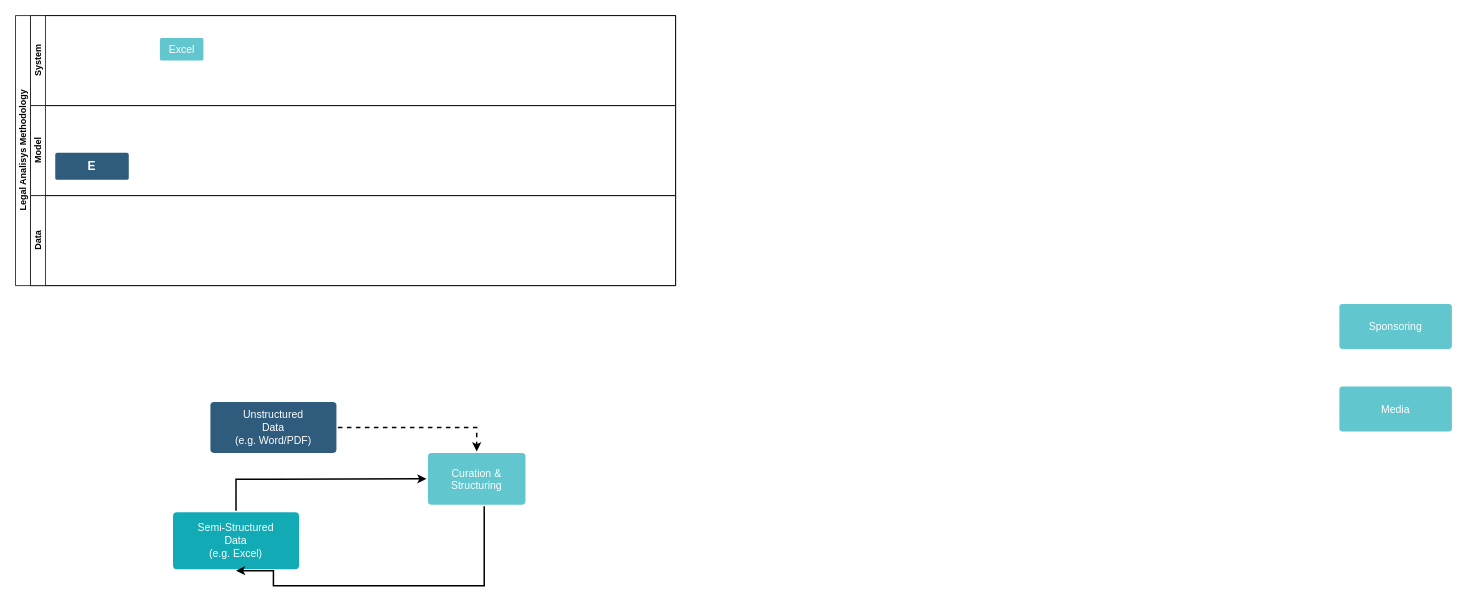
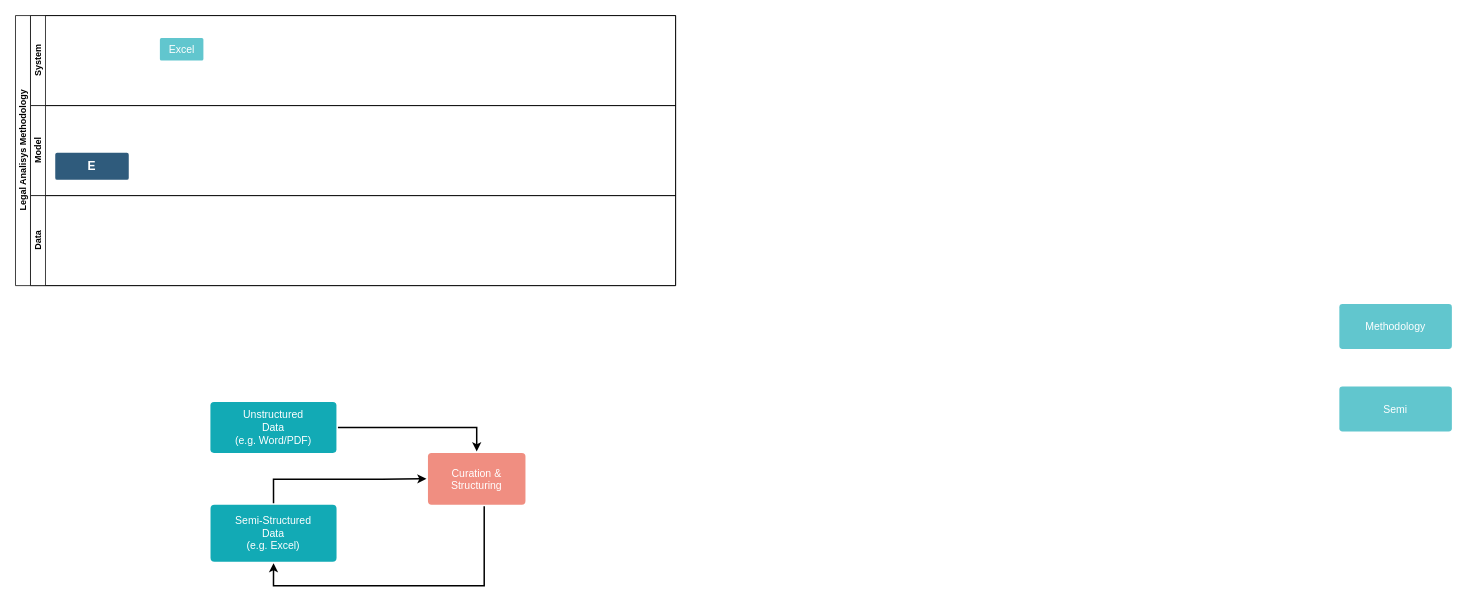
node "Sponsoring": label "Sponsoring" -> "Methodology"
node "Media": label "Media" -> "Semi"
node "Unstructured Data (e.g. Word/PDF)": fillcolor #2f5b7c -> #12aab5
edge "Unstructured Data (e.g. Word/PDF)" -> "Curation & Structuring": style dashed -> solid
node "Curation & Structuring": fillcolor #61c6ce -> #f08e81
node "Semi-Structured Data (e.g. Excel)": moved (236, 540) -> (273, 533)
